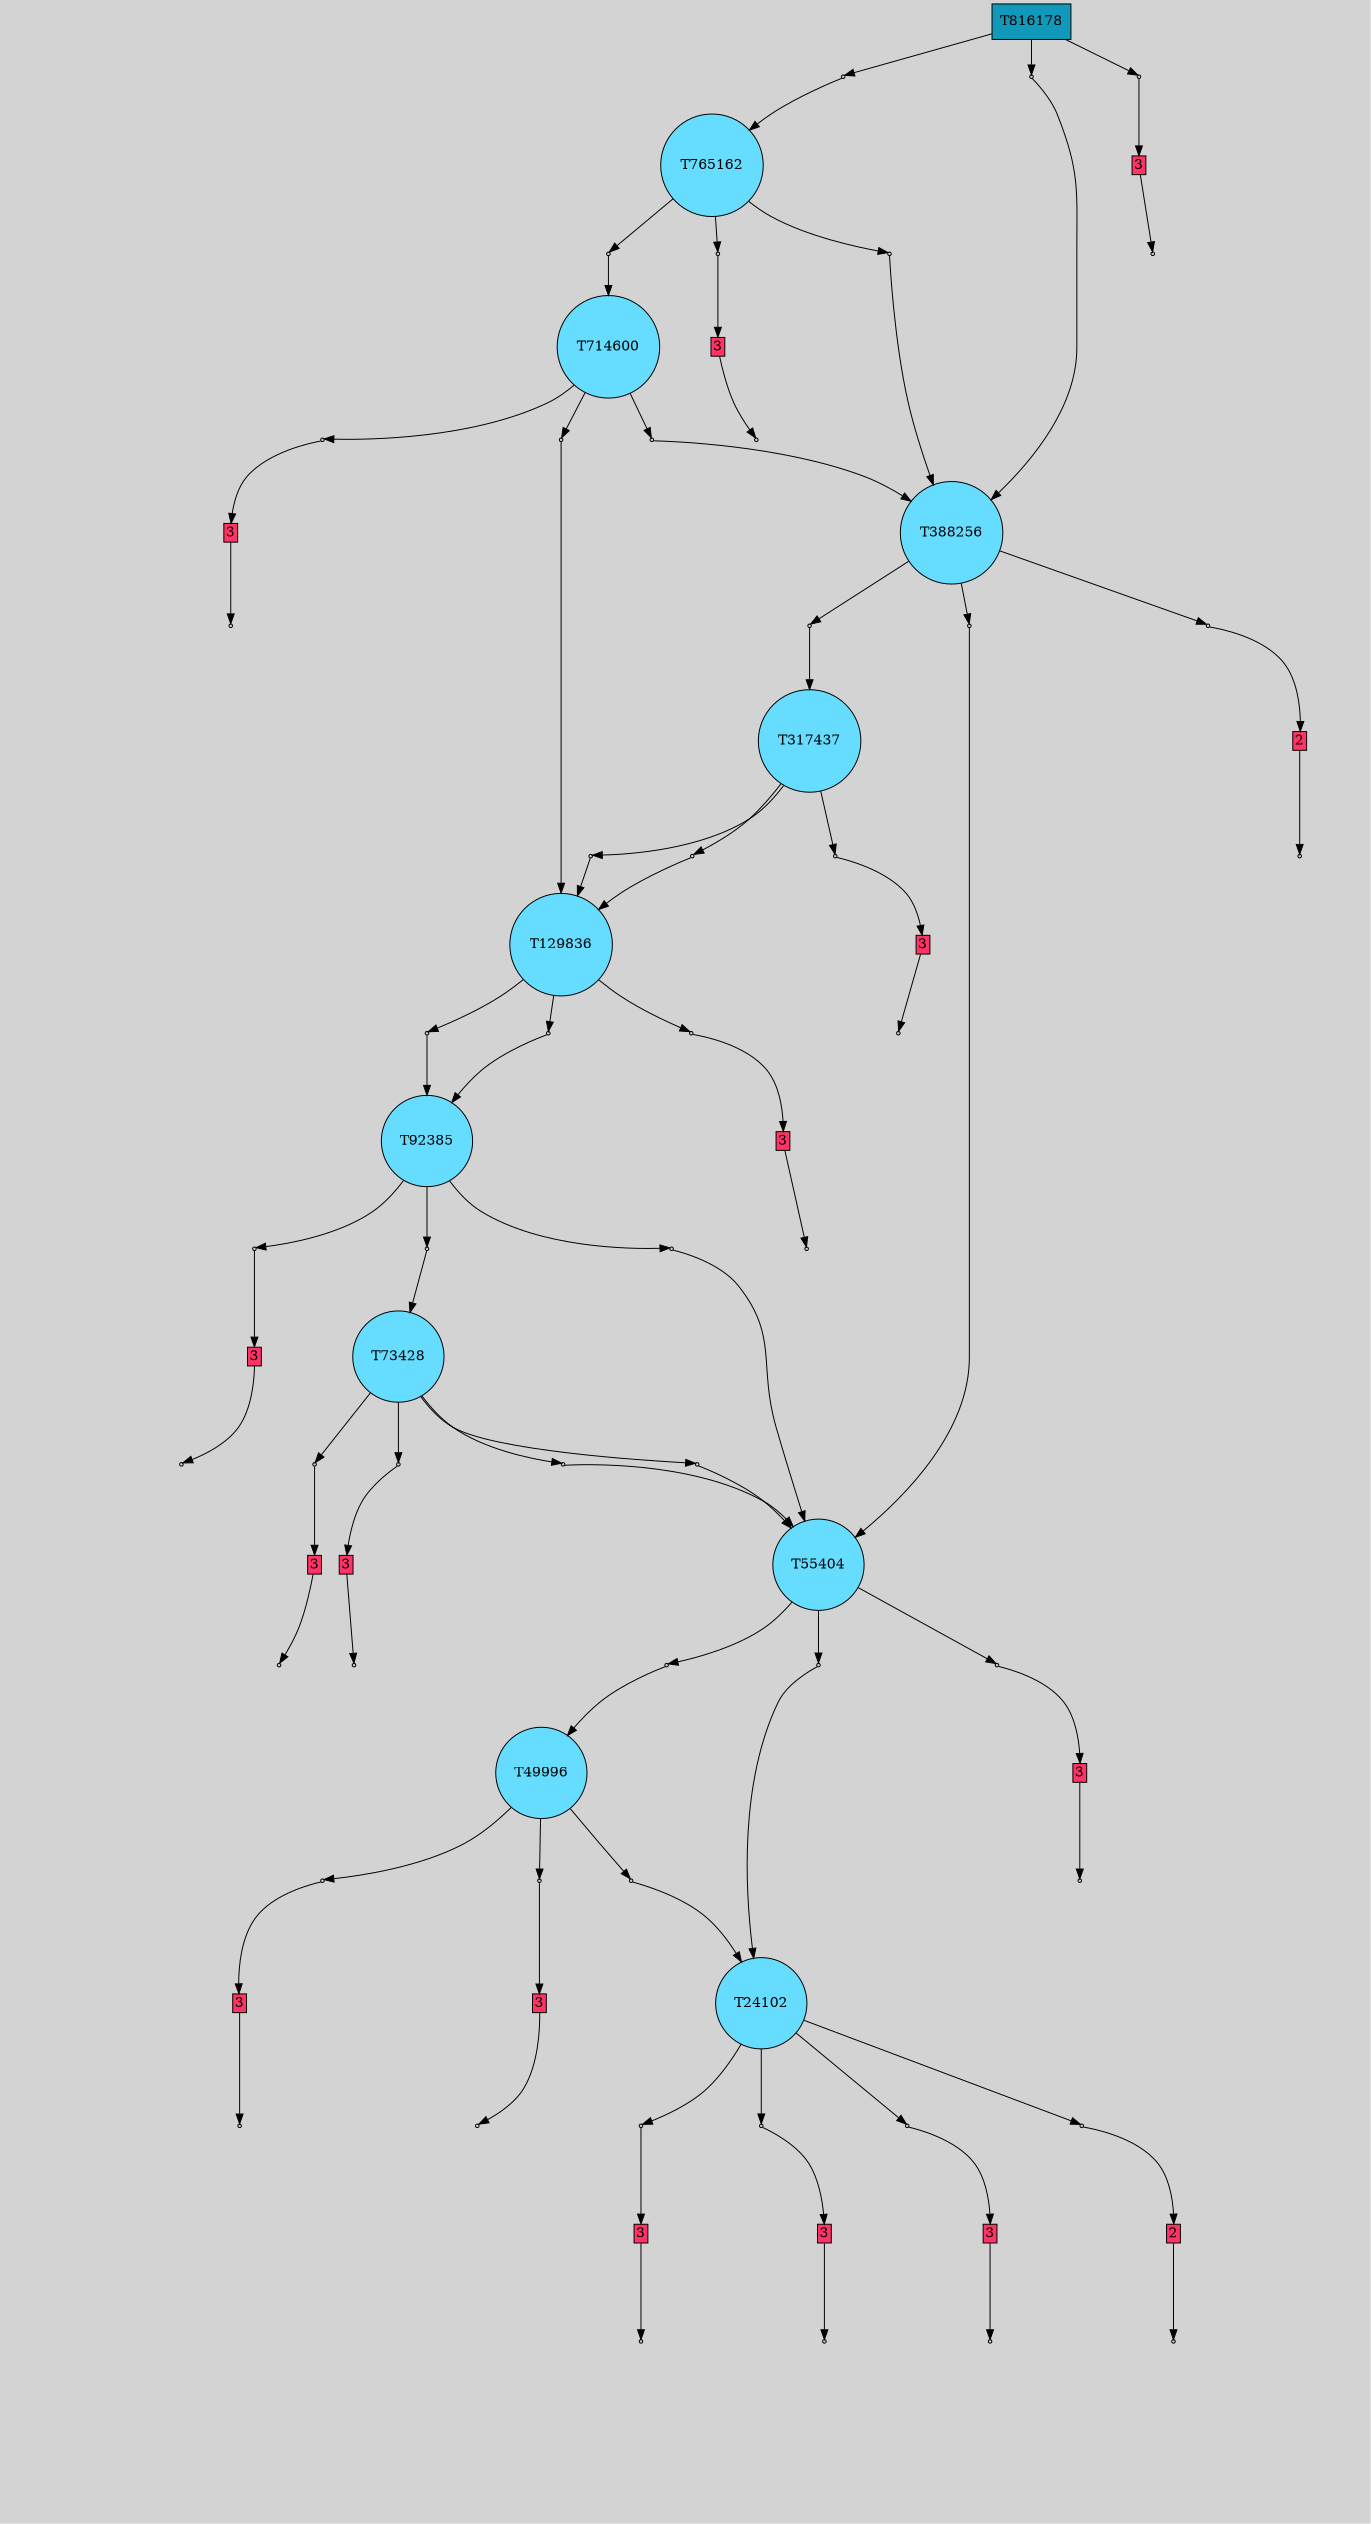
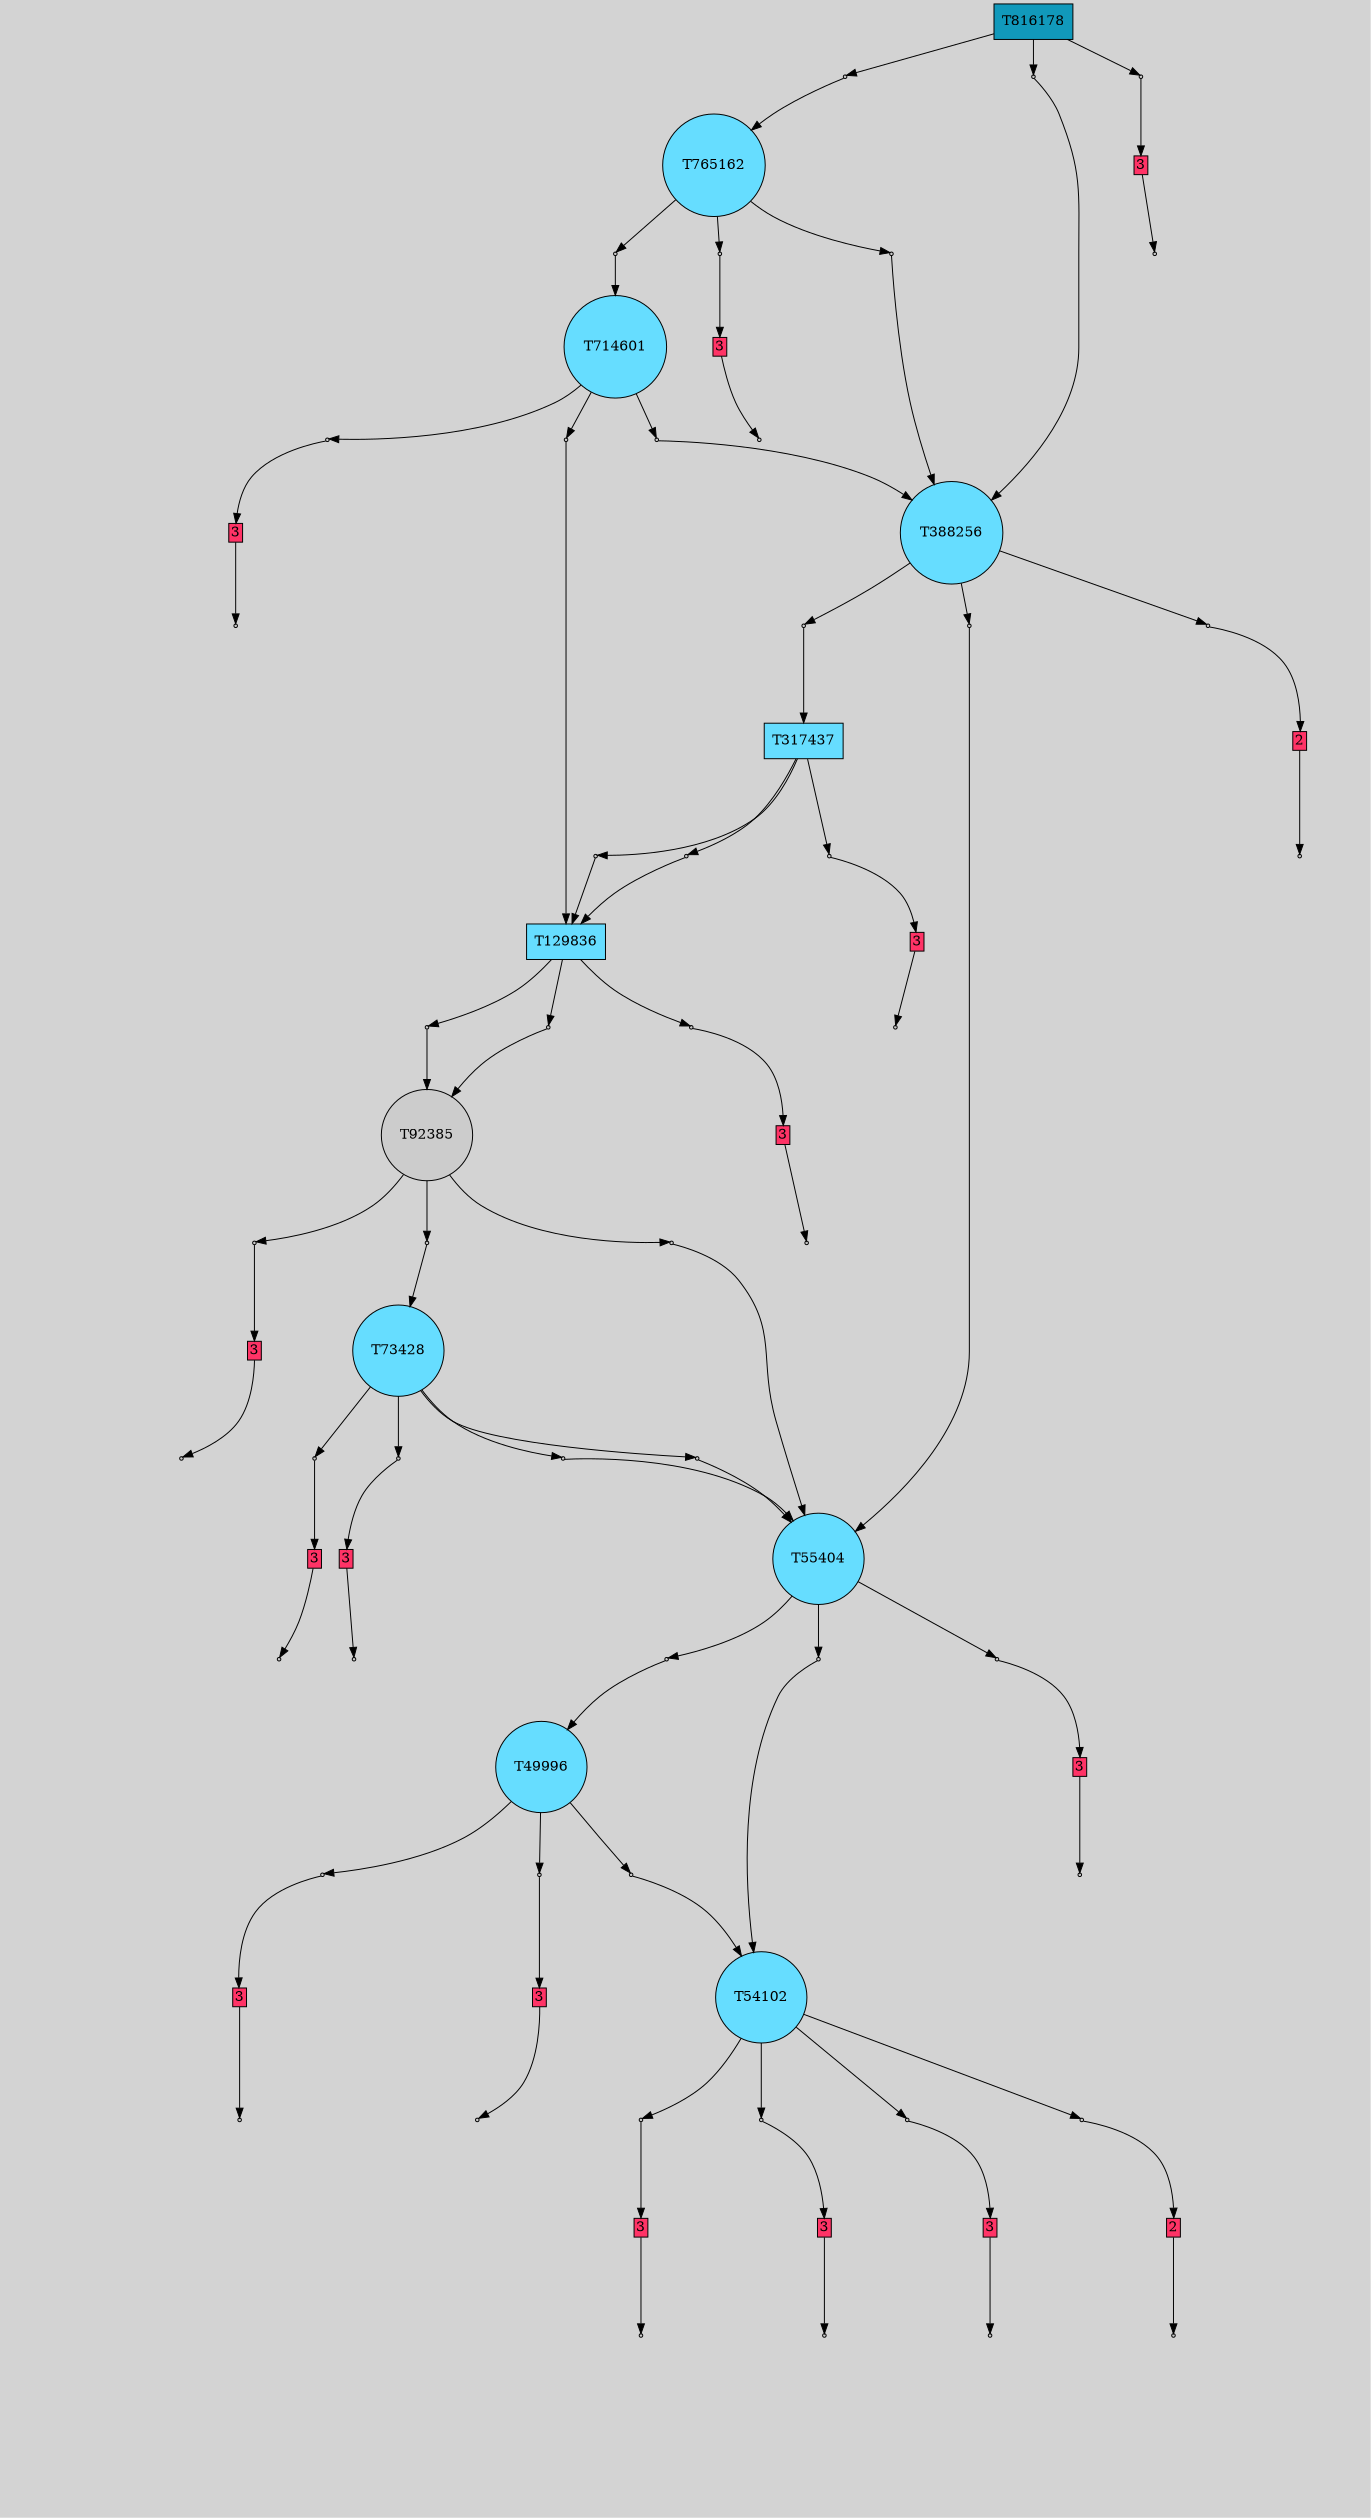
node "T714600": label "T714600" -> "T714601"
node "T317437": shape circle -> box
node "T129836": shape circle -> box
node "T92385": fillcolor #66ddff -> #cccccc
node "T24102": label "T24102" -> "T54102"
